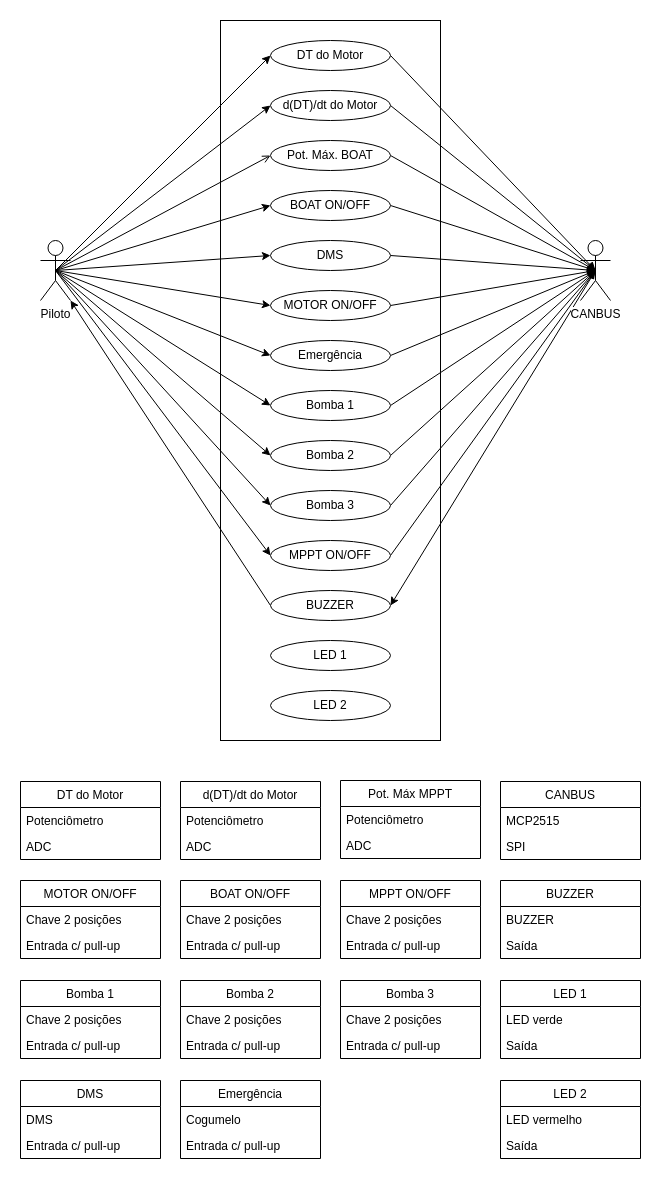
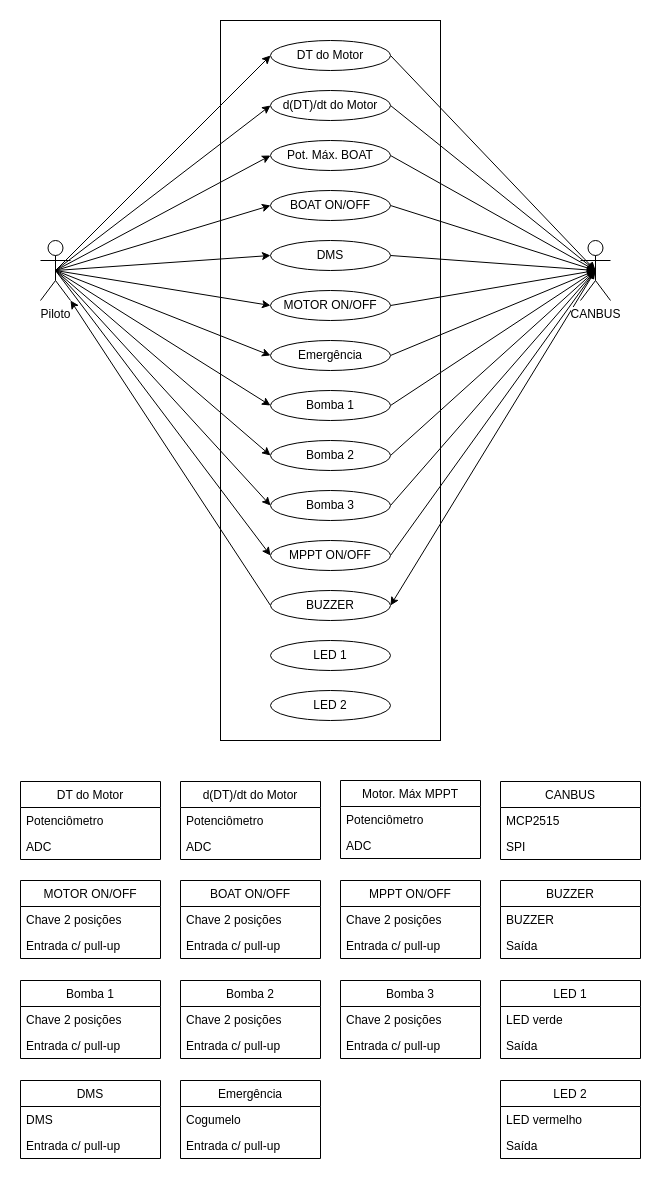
edge "Piloto" -> "Pot. Máx. BOAT": arrowhead open -> classic
node "Pot. Máx MPPT": label "Pot. Máx MPPT" -> "Motor. Máx MPPT"
